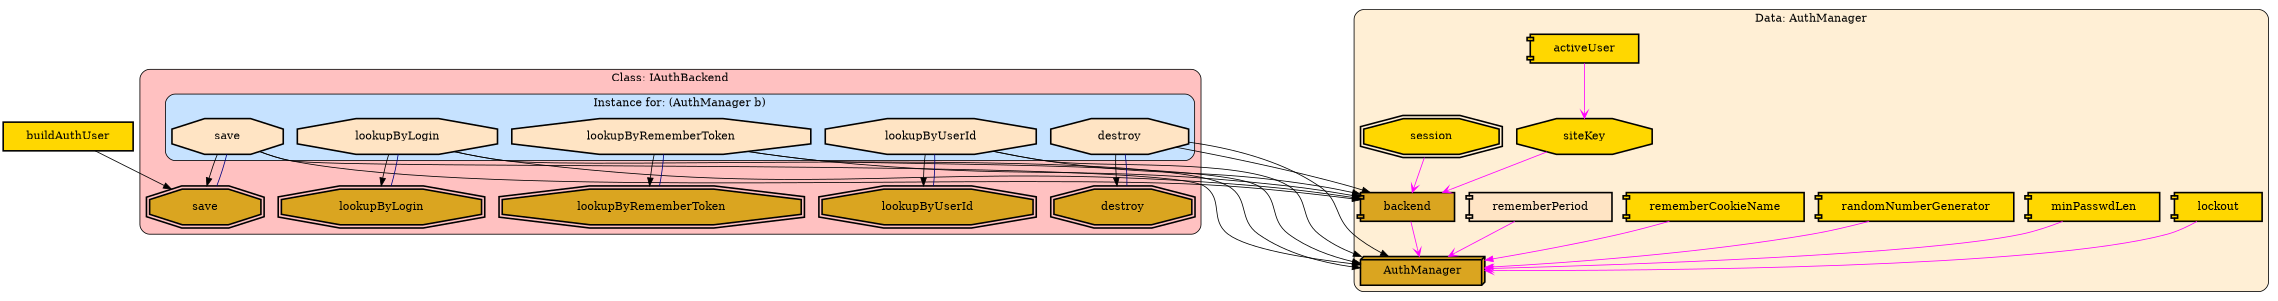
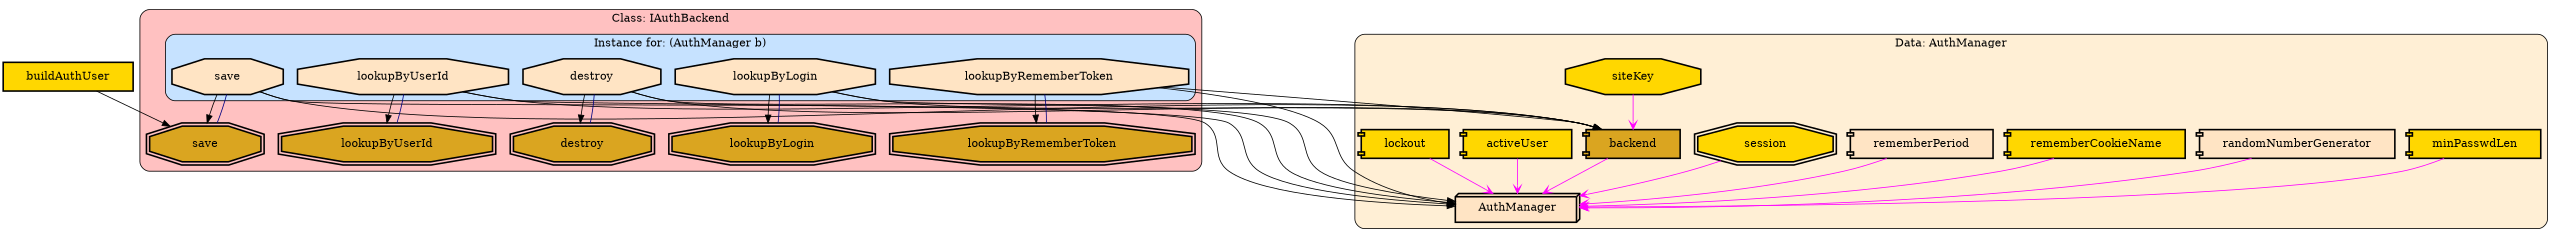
edge "activeUser" -> "siteKey": now "activeUser" -> "AuthManager"
edge "session" -> "backend": now "session" -> "AuthManager"
node "randomNumberGenerator": fillcolor gold -> bisque
edge "rememberCookieName" -> "AuthManager": arrowhead normal -> vee
node "AuthManager": fillcolor goldenrod -> bisque
